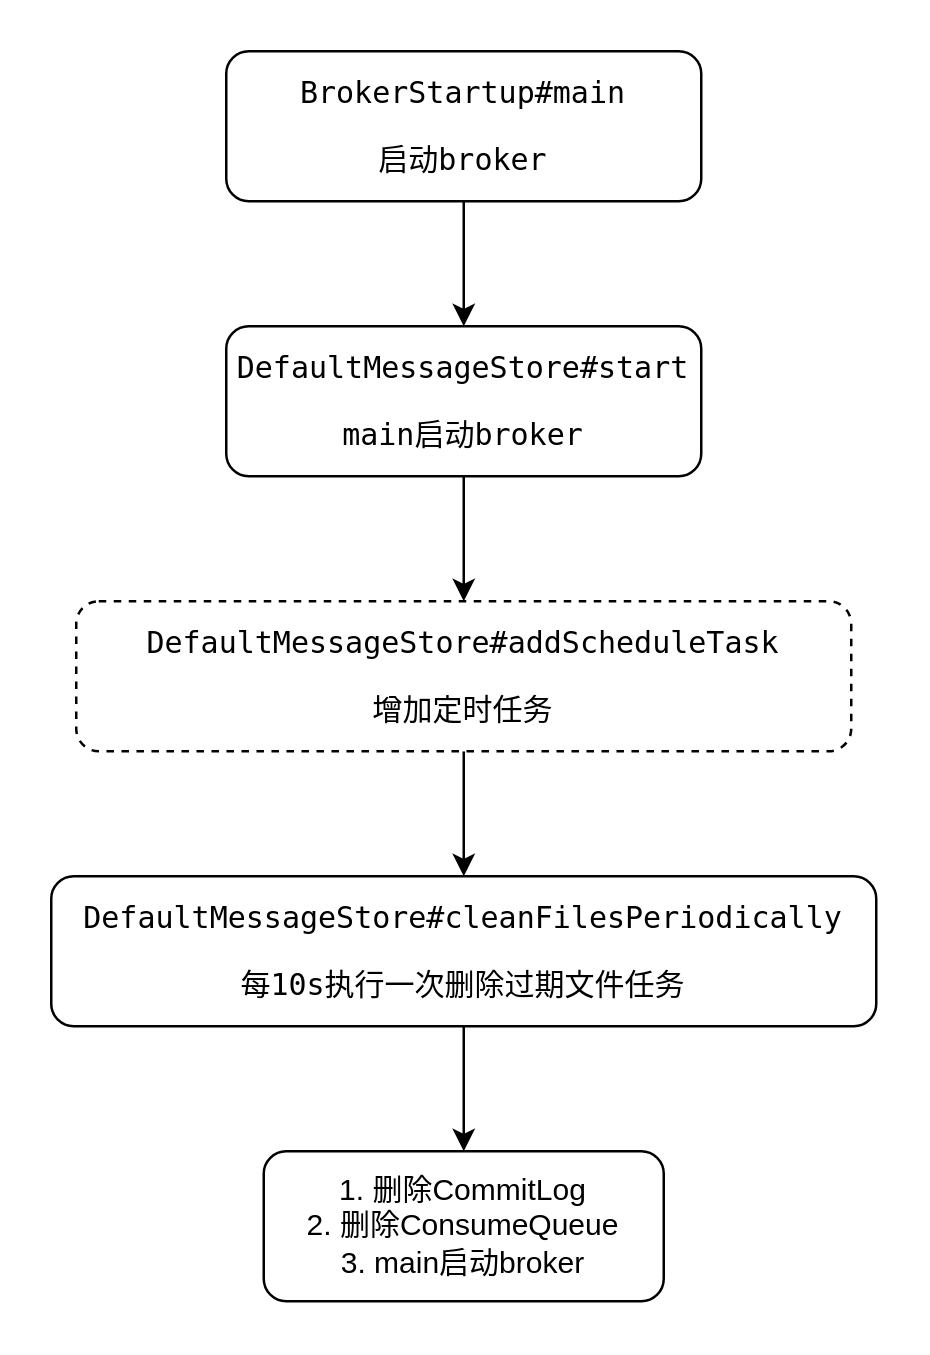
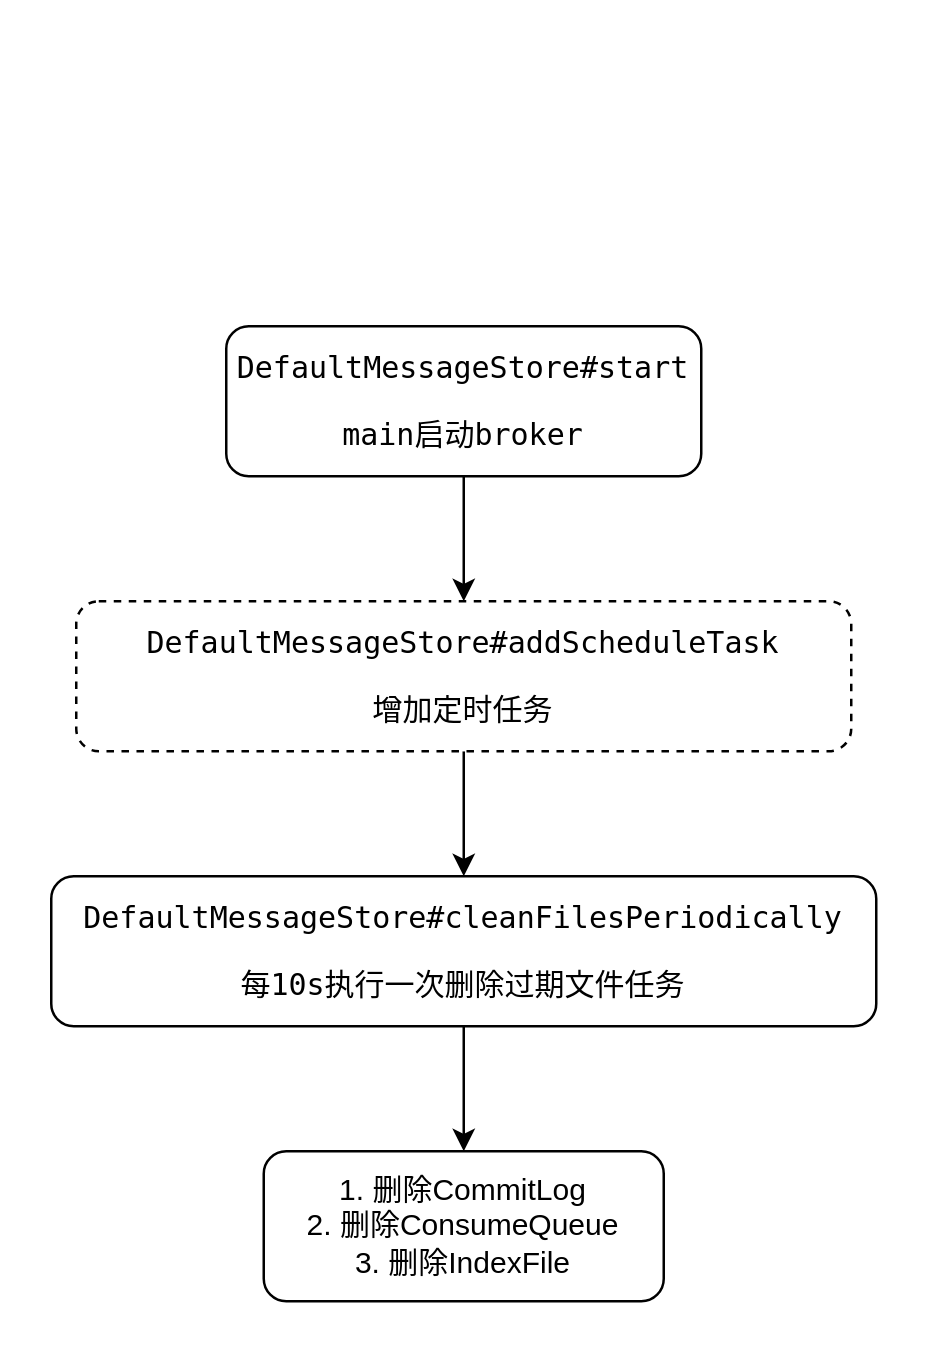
node "BrokerStartup#main启动broker": removed
edge "BrokerStartup#main启动broker" -> "DefaultMessageStore#startmain启动broker": removed
node "1. 删除CommitLog 2. 删除ConsumeQueue 3. main启动broker": label "1. 删除CommitLog 2. 删除ConsumeQueue 3. main启动broker" -> "1. 删除CommitLog 2. 删除ConsumeQueue 3. 删除IndexFile"
